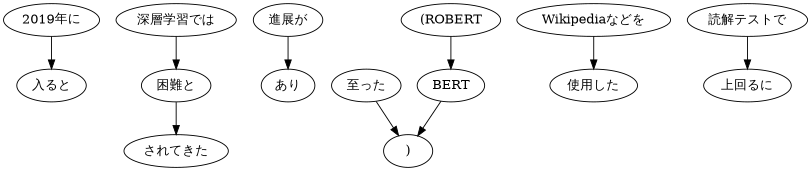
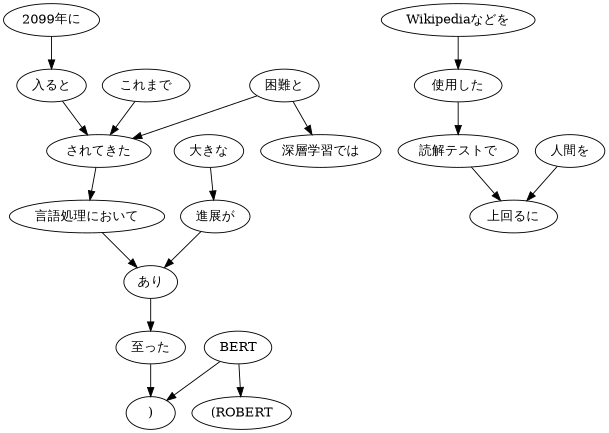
node "2019年に": label "2019年に" -> "2099年に"
edge "深層学習では" -> "困難と": reversed
edge "(ROBERT" -> "BERT": reversed
node "これまで": added
edge "入ると" -> "されてきた": added
edge "使用した" -> "読解テストで": added
node "大きな": added
node "人間を": added
node "言語処理において": added
edge "あり" -> "至った": added
